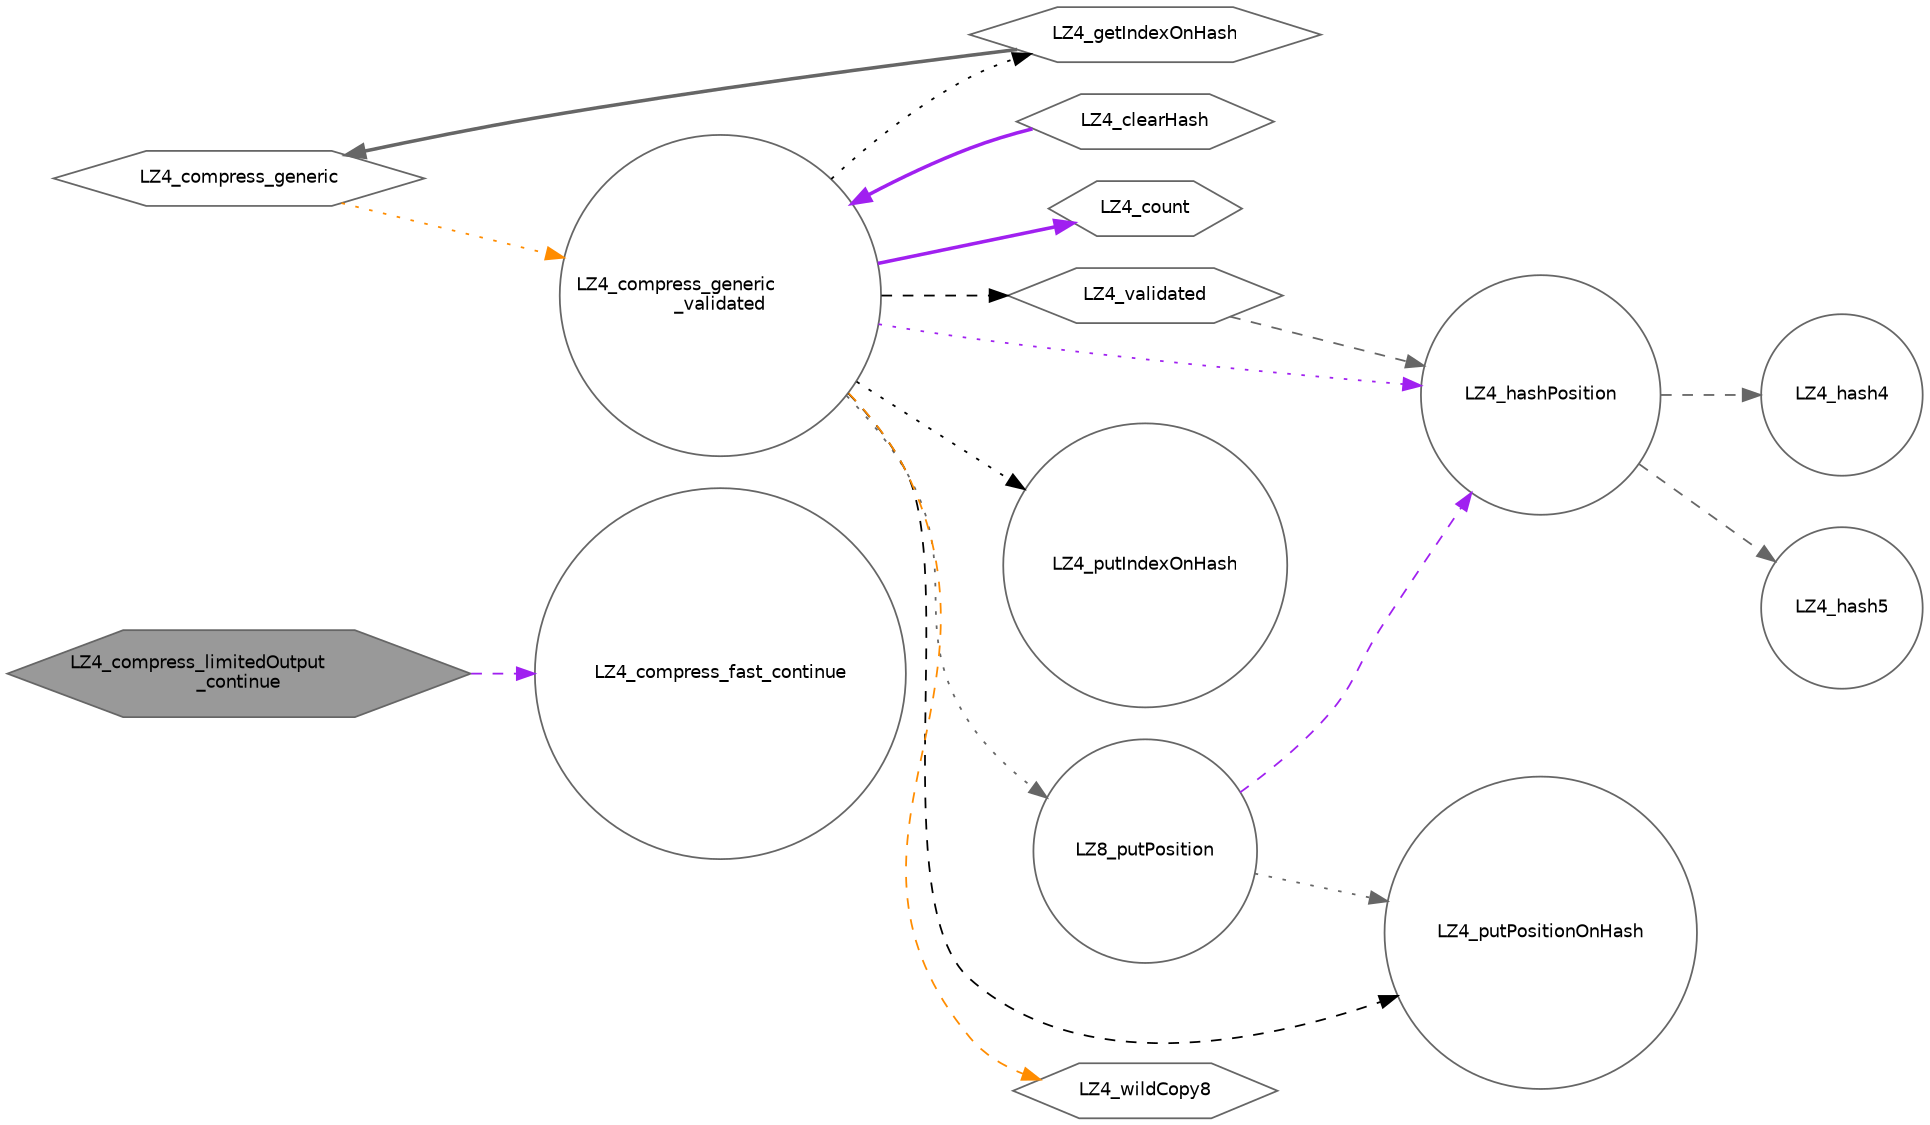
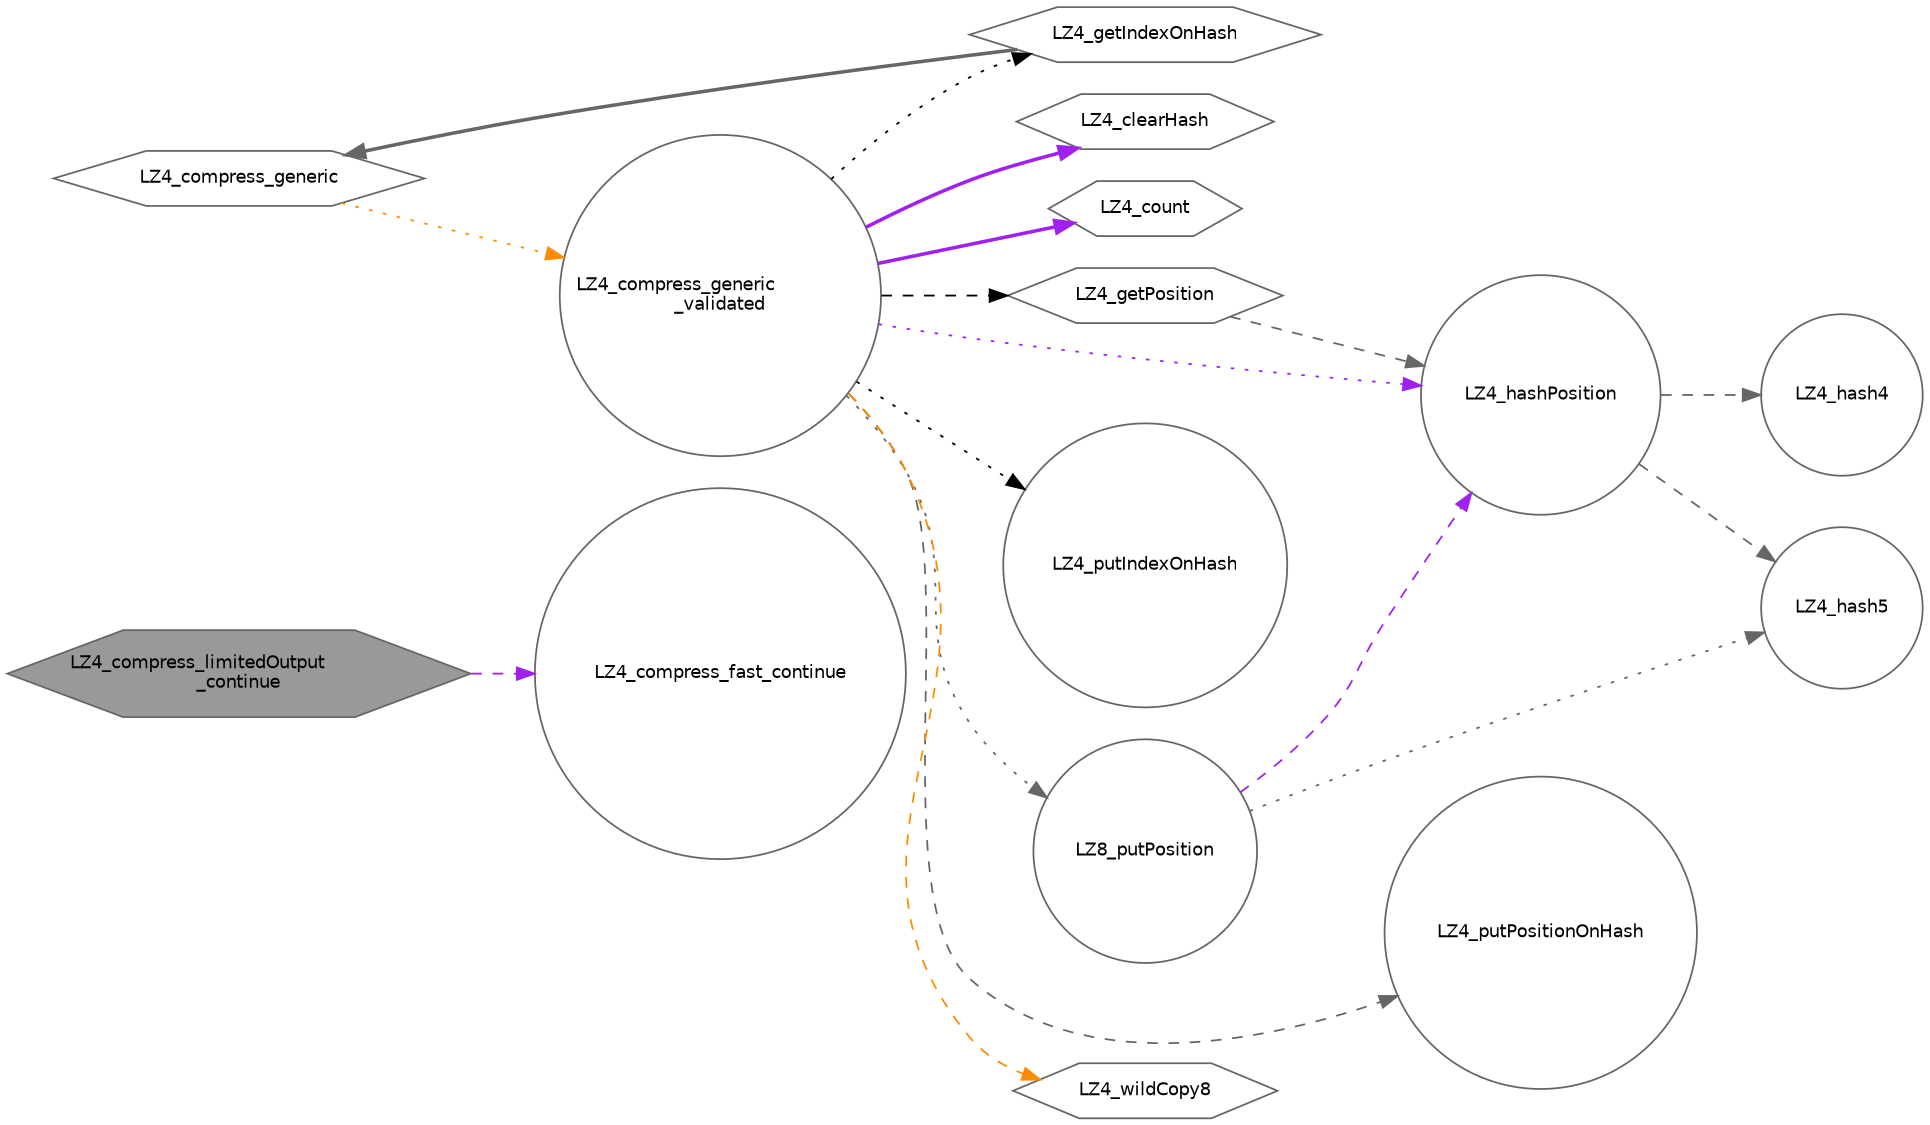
edge "LZ4_clearHash" -> "LZ4_compress_generic _validated": reversed
node "LZ4_validated": label "LZ4_validated" -> "LZ4_getPosition"
edge "LZ8_putPosition" -> "LZ4_putPositionOnHash": now "LZ8_putPosition" -> "LZ4_hash5"
edge "LZ4_compress_generic _validated" -> "LZ4_putPositionOnHash": color black -> gray40
